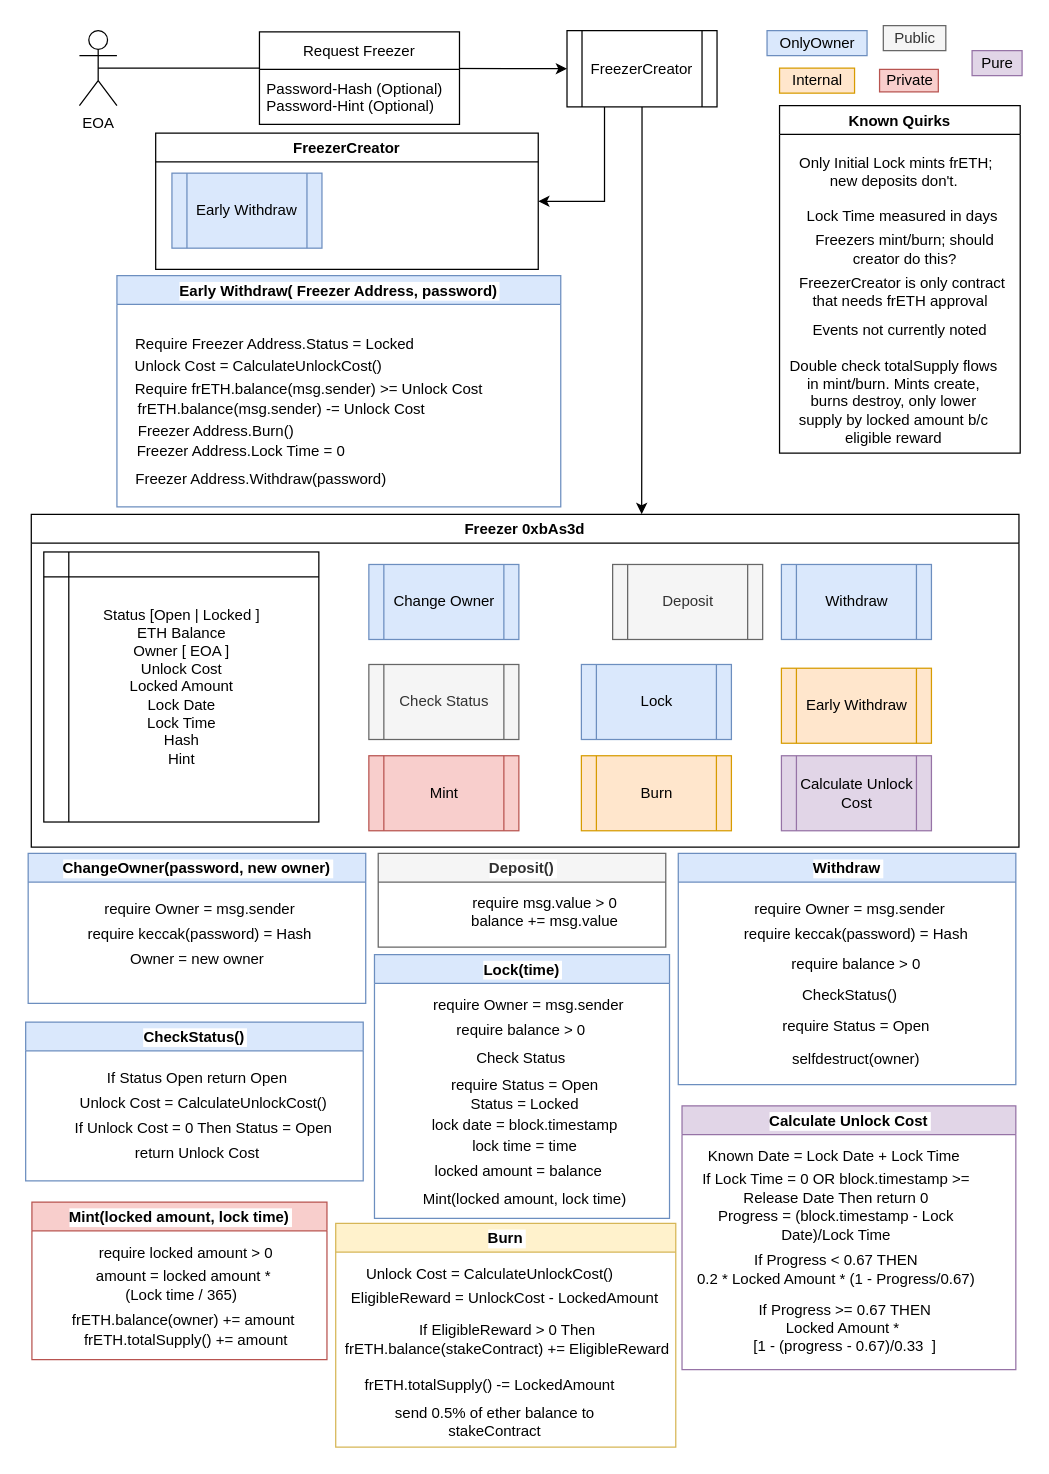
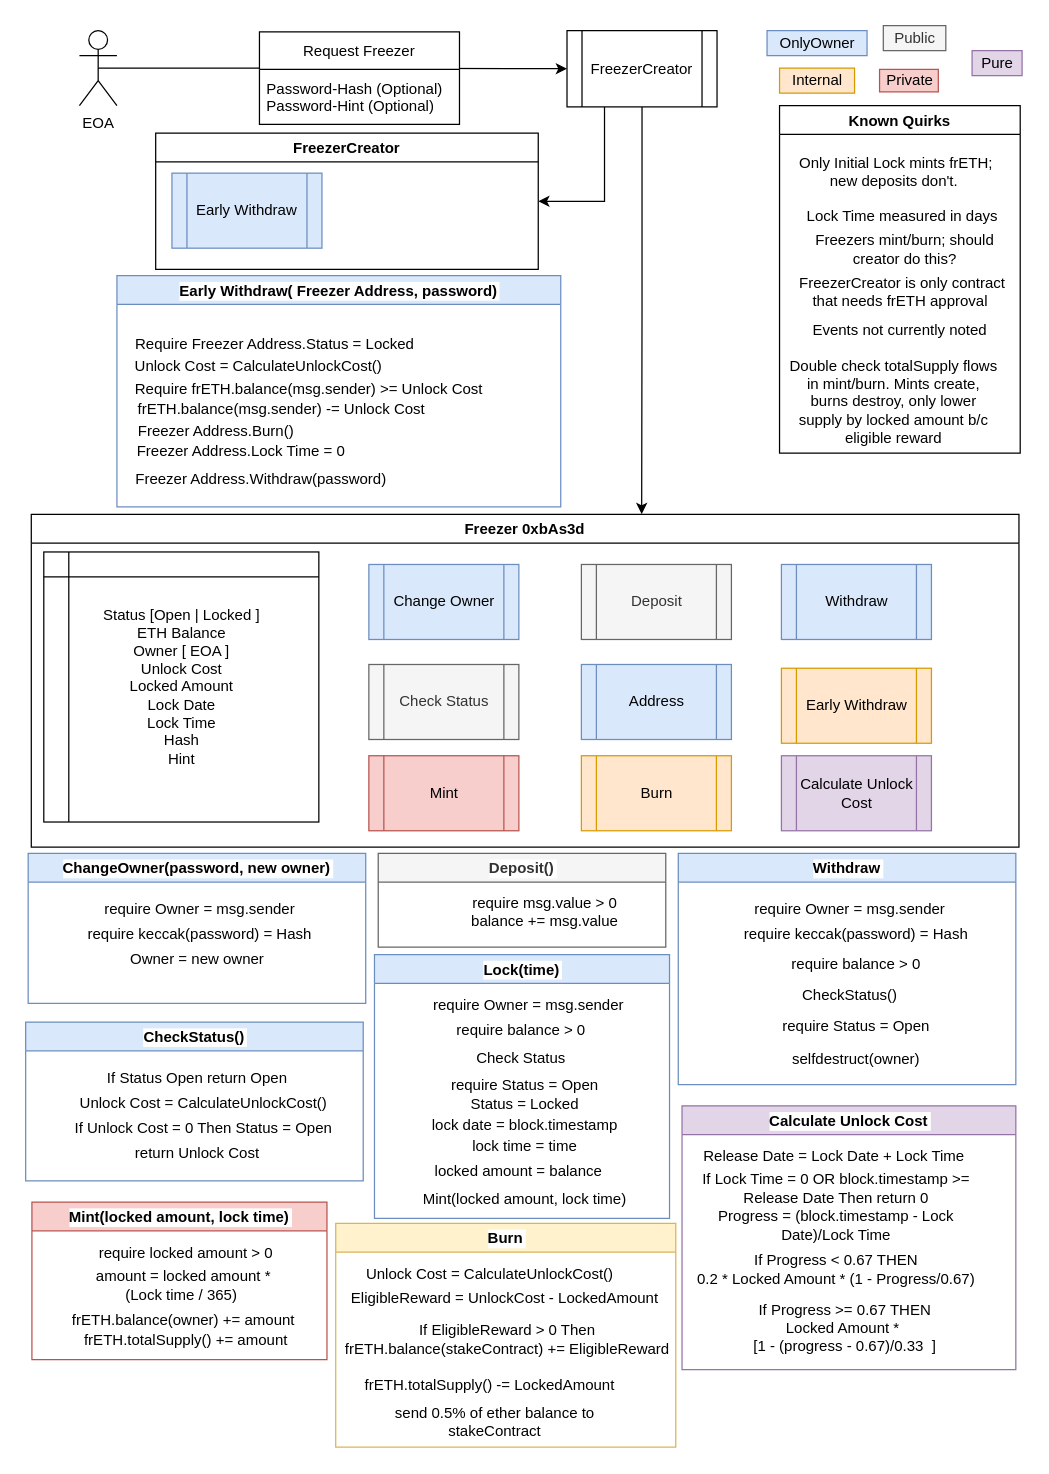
node "Deposit": moved (688, 602) -> (656, 602)
node "Lock": label "Lock" -> "Address"
node "Known Date = Lock Date + Lock Time": label "Known Date = Lock Date + Lock Time" -> "Release Date = Lock Date + Lock Time"
